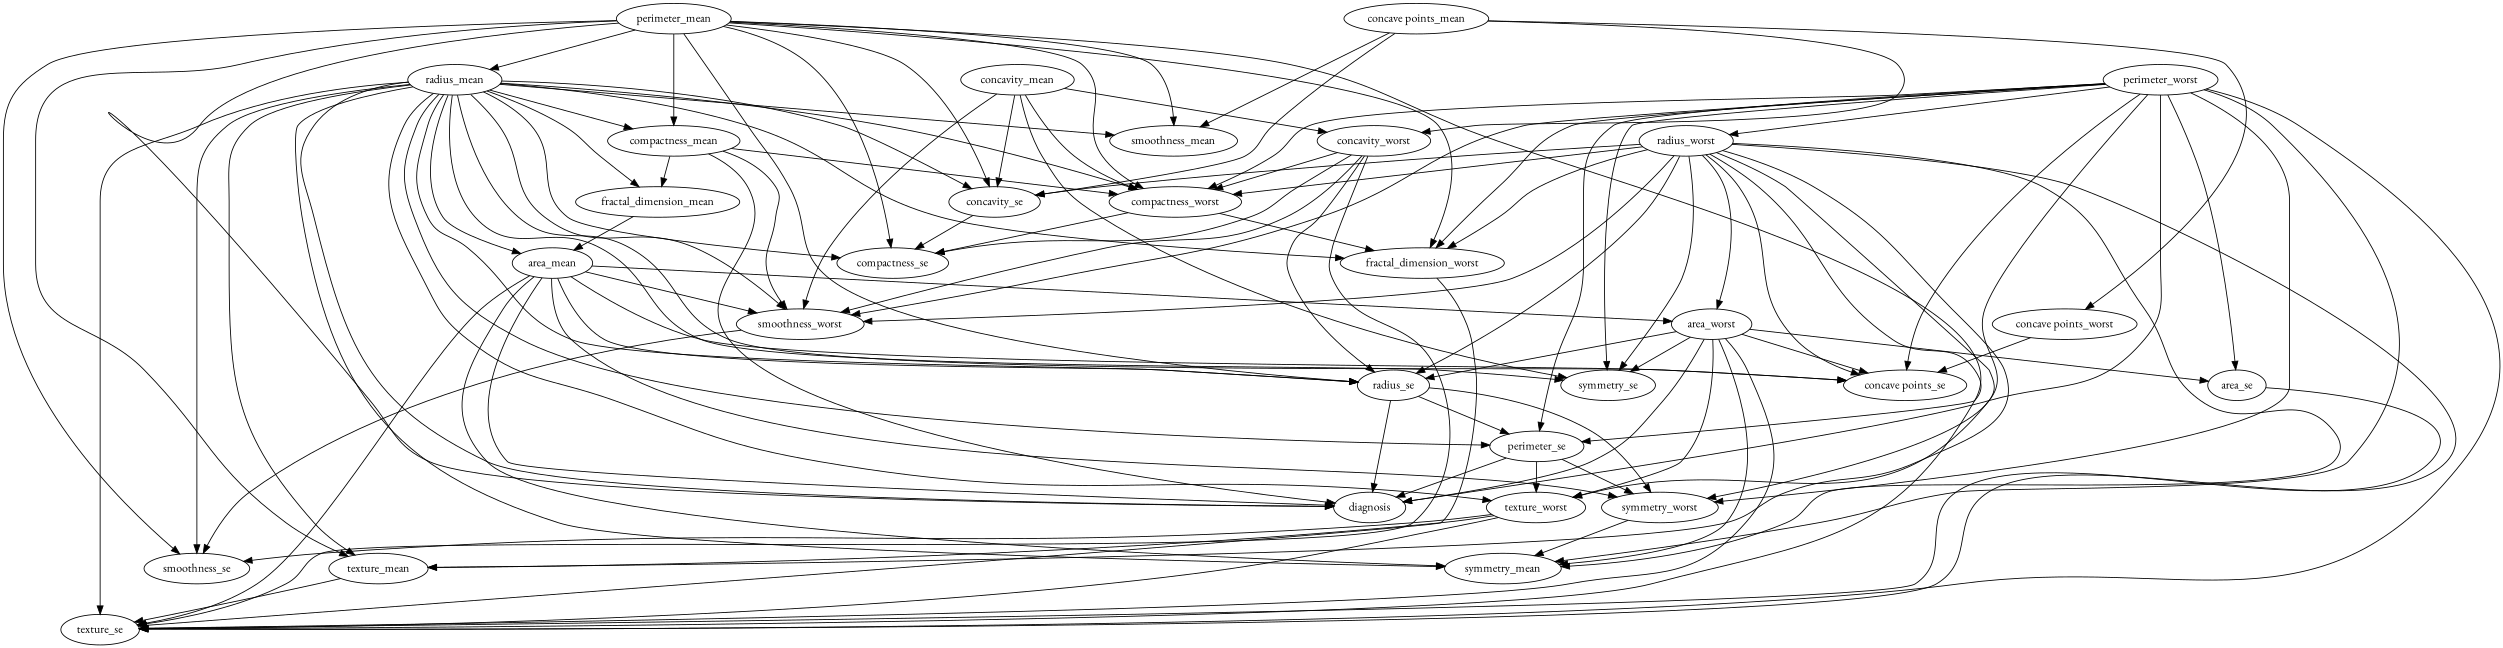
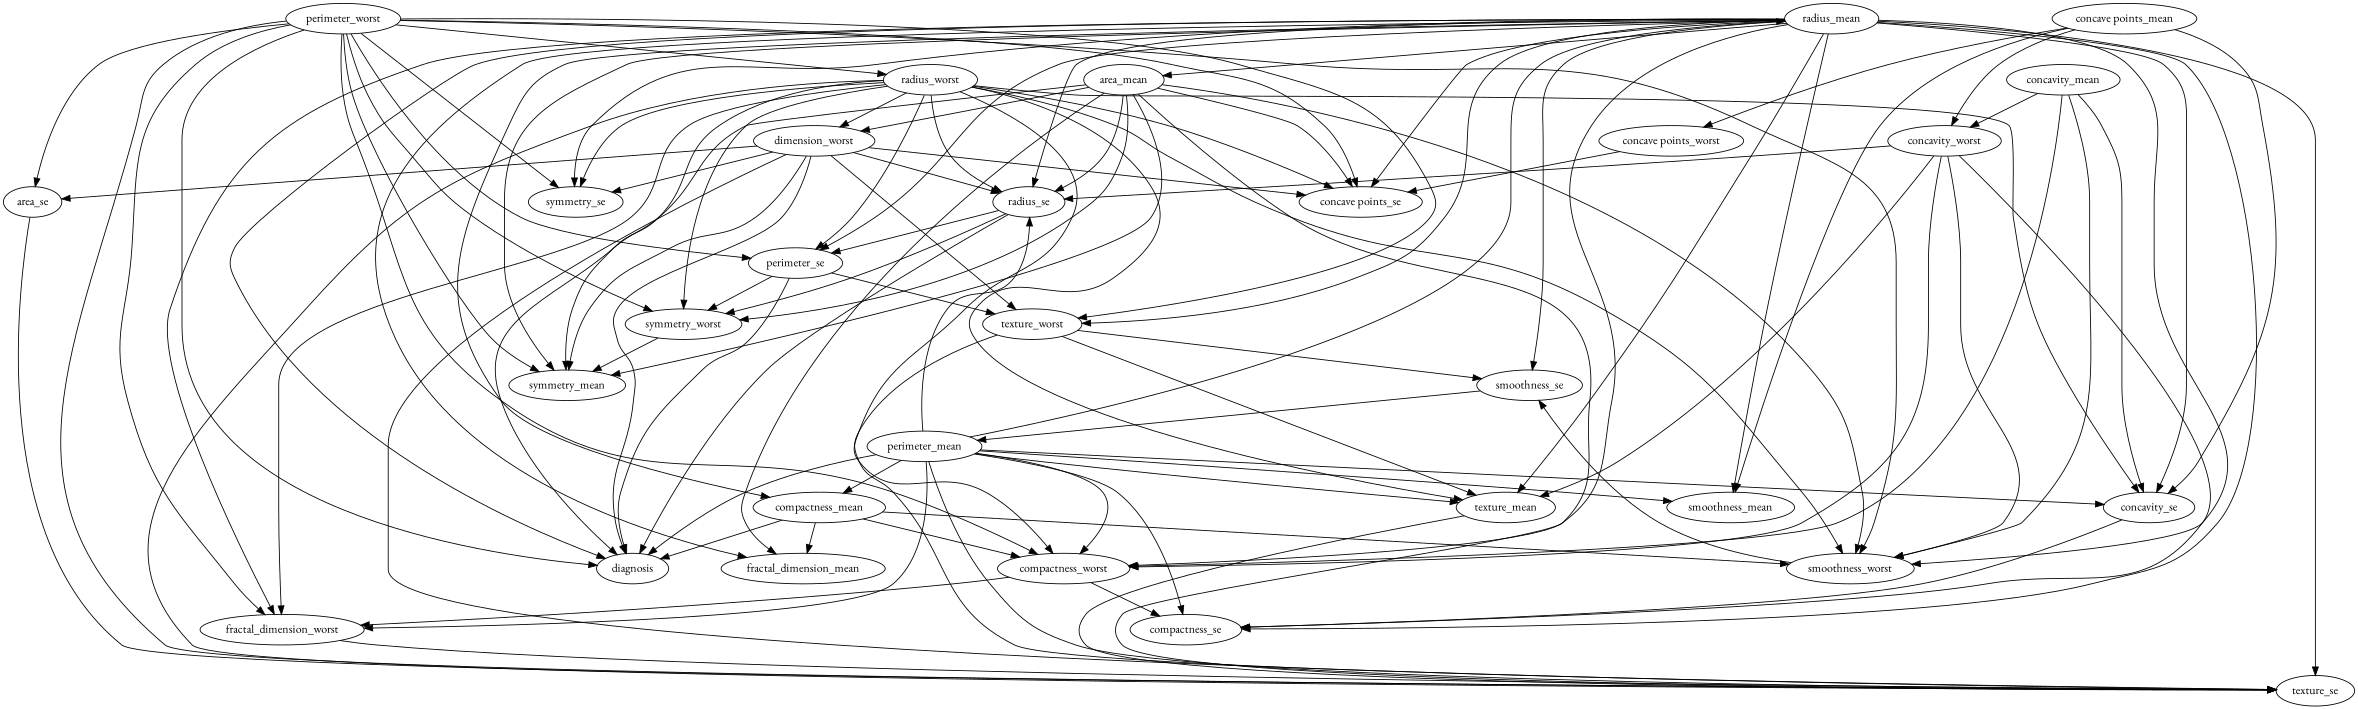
edge "perimeter_mean" -> "smoothness_se": reversed
edge "fractal_dimension_mean" -> "area_mean": reversed
edge "concavity_mean" -> "symmetry_se": removed
node "area_worst": label "area_worst" -> "dimension_worst"
edge "concavity_worst" -> "texture_se": now "concavity_worst" -> "texture_mean"
